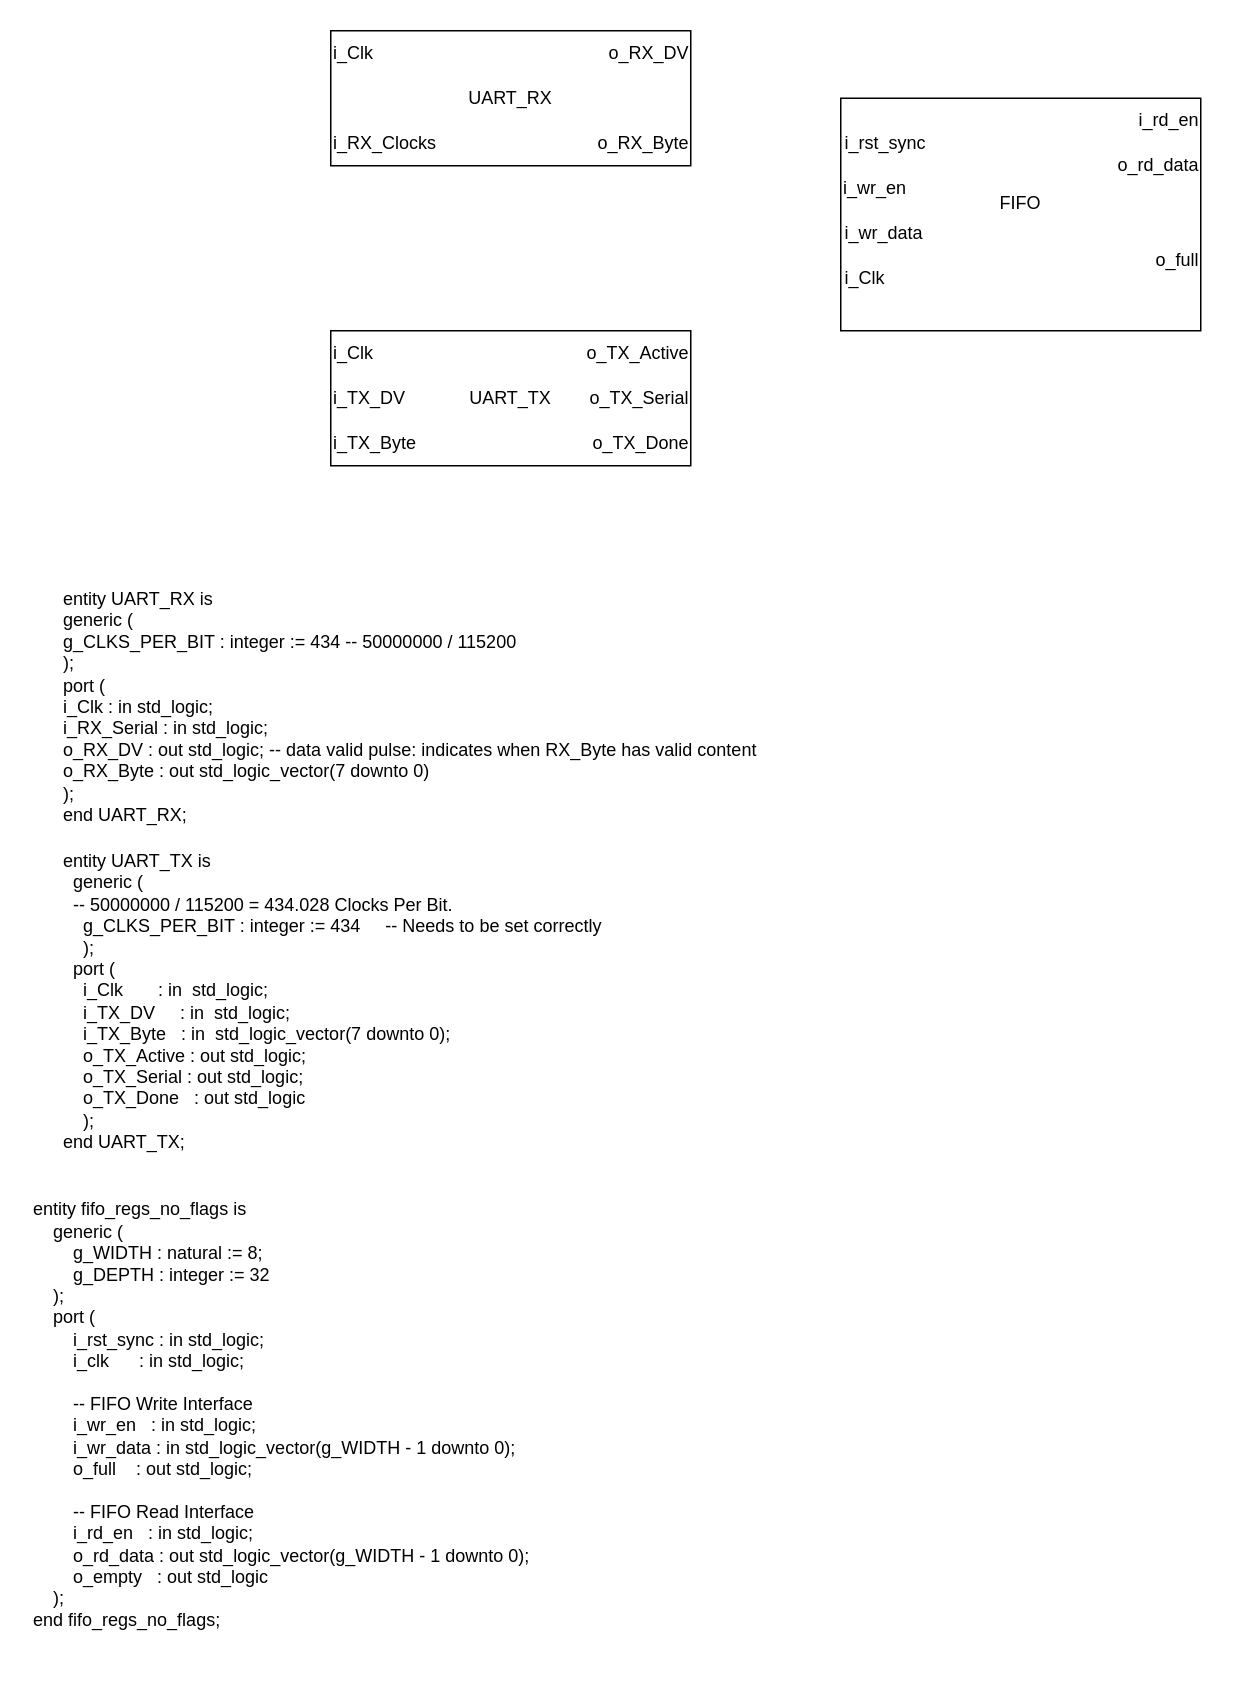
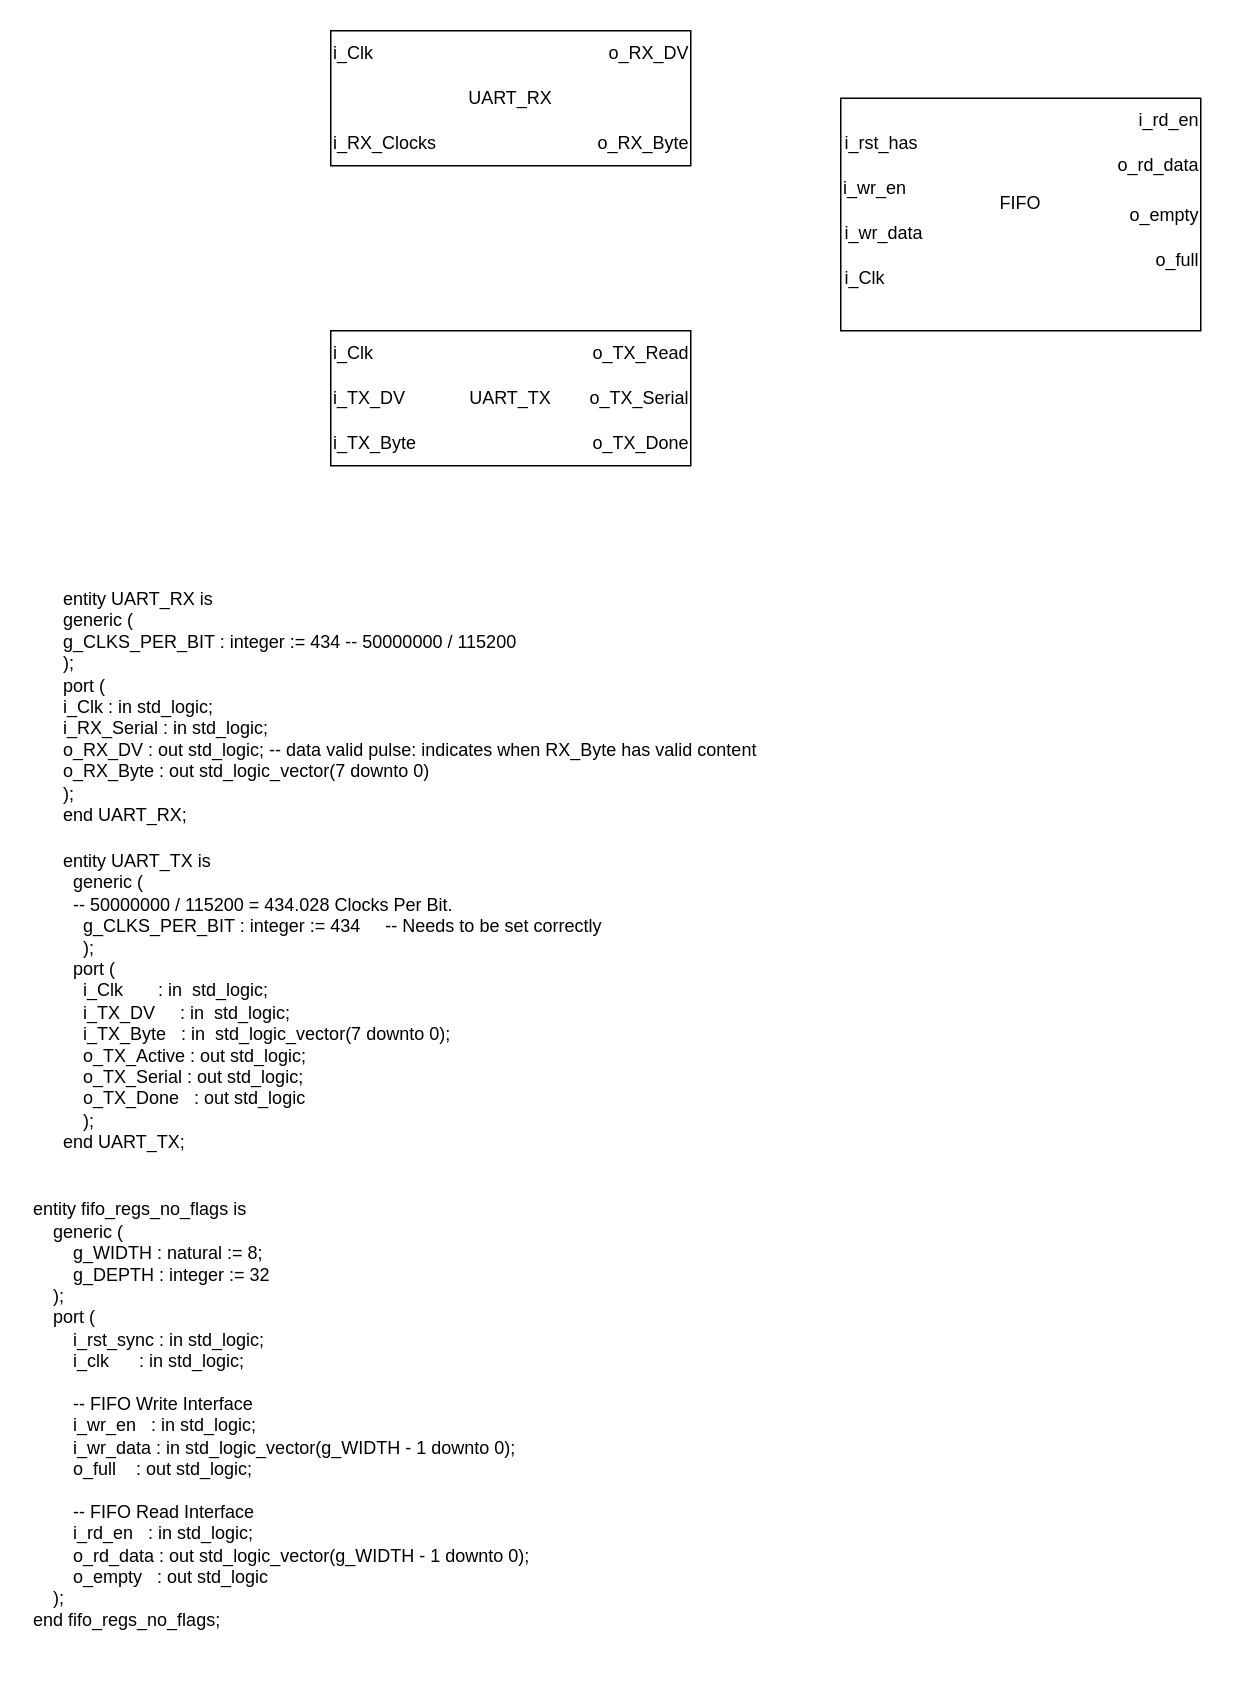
node "i_rst_sync": label "i_rst_sync" -> "i_rst_has"
node "o_empty": added
node "o_TX_Active": label "o_TX_Active" -> "o_TX_Read"
